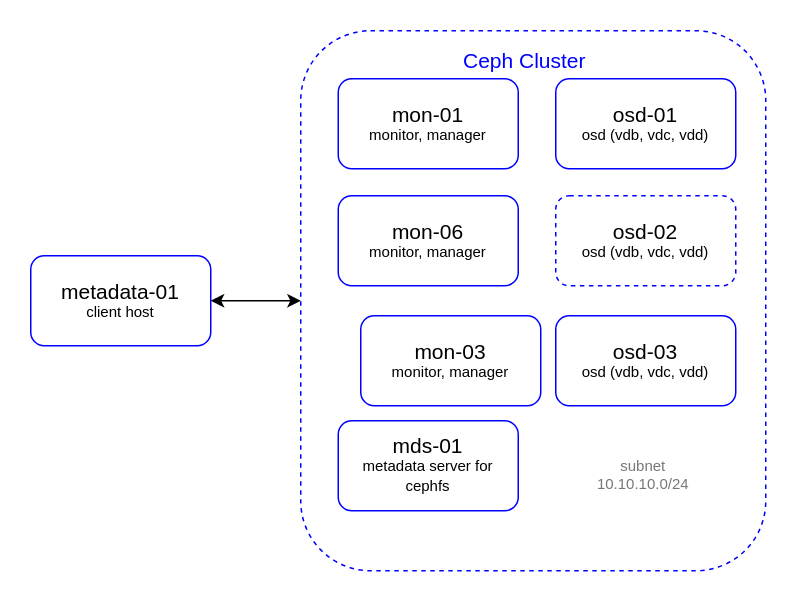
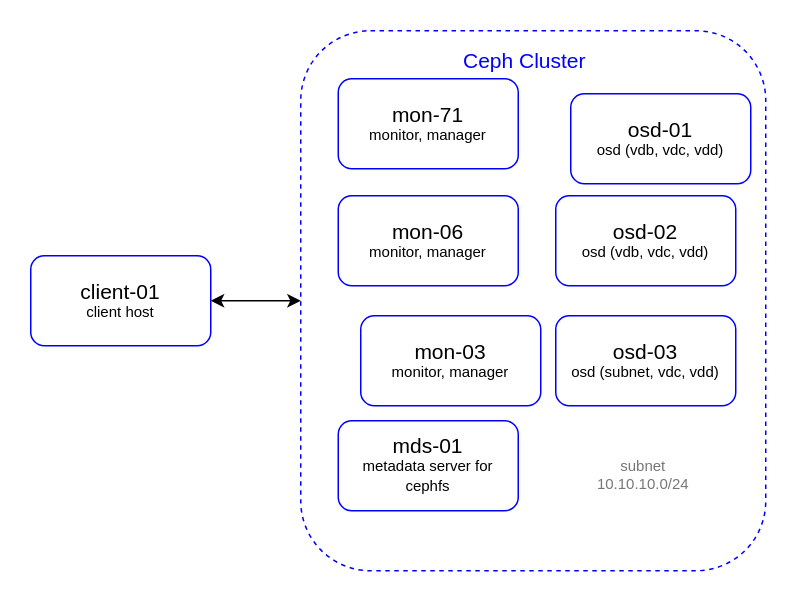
node "mon-01 monitor, manager": label "mon-01 monitor, manager" -> "mon-71 monitor, manager"
node "osd-01 osd (vdb, vdc, vdd)": moved (646, 124) -> (661, 139)
node "osd-02 osd (vdb, vdc, vdd)": style dashed -> solid
node "metadata-01 client host": label "metadata-01 client host" -> "client-01 client host"
node "osd-03 osd (vdb, vdc, vdd)": label "osd-03 osd (vdb, vdc, vdd)" -> "osd-03 osd (subnet, vdc, vdd)"
